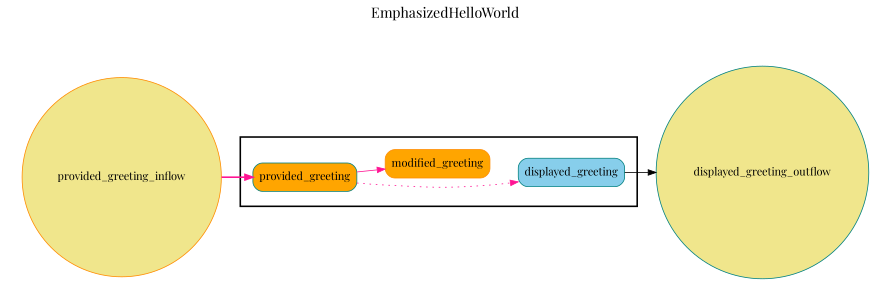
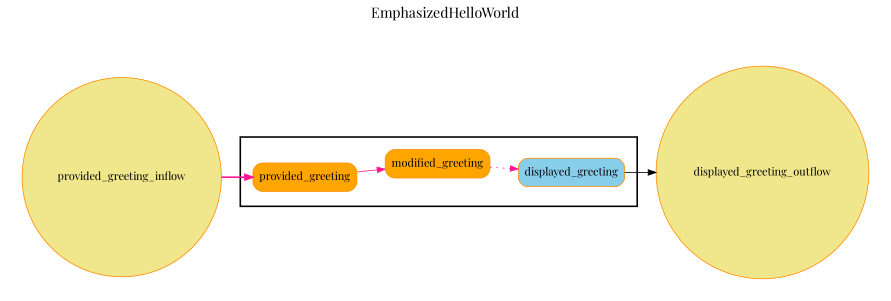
node "displayed_greeting": color teal -> darkorange
node "displayed_greeting_outflow": color teal -> darkorange
node "provided_greeting": color teal -> darkorange
edge "provided_greeting" -> "displayed_greeting": now "modified_greeting" -> "displayed_greeting"
